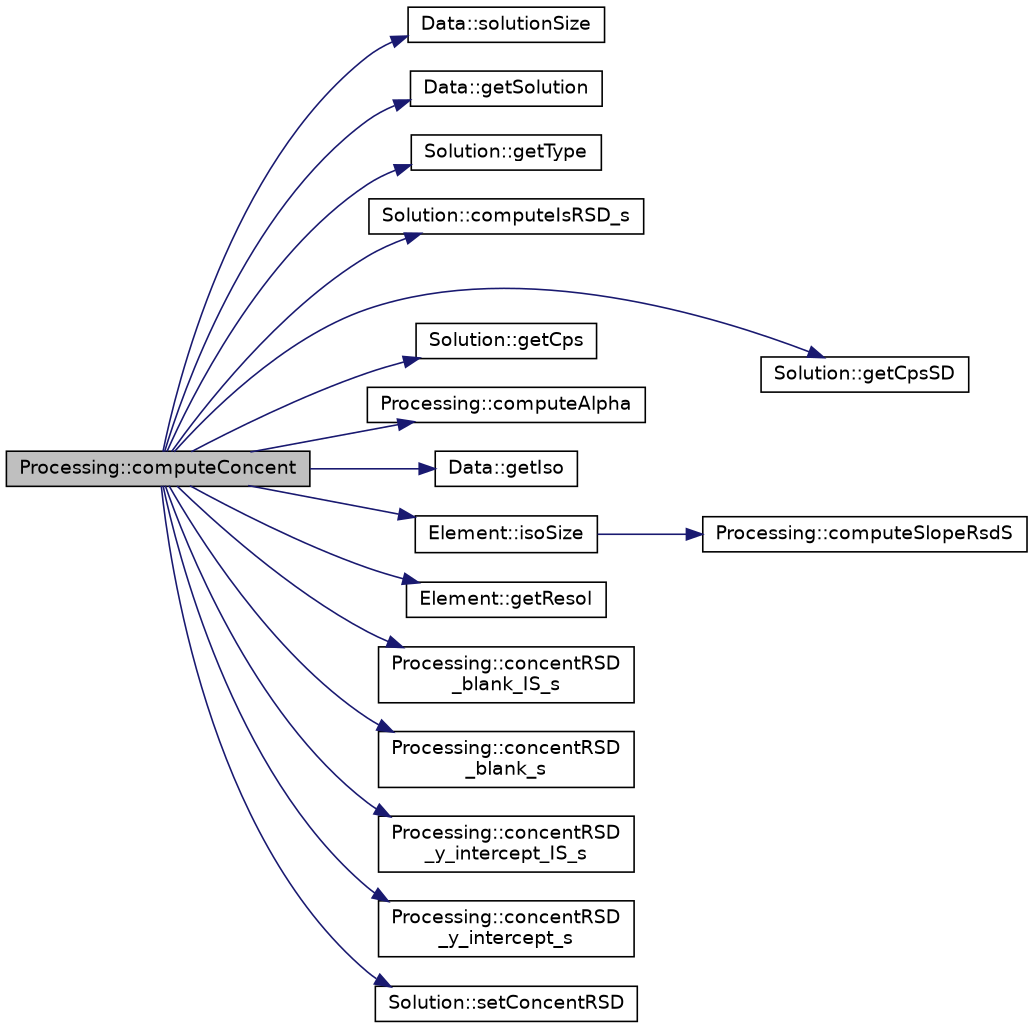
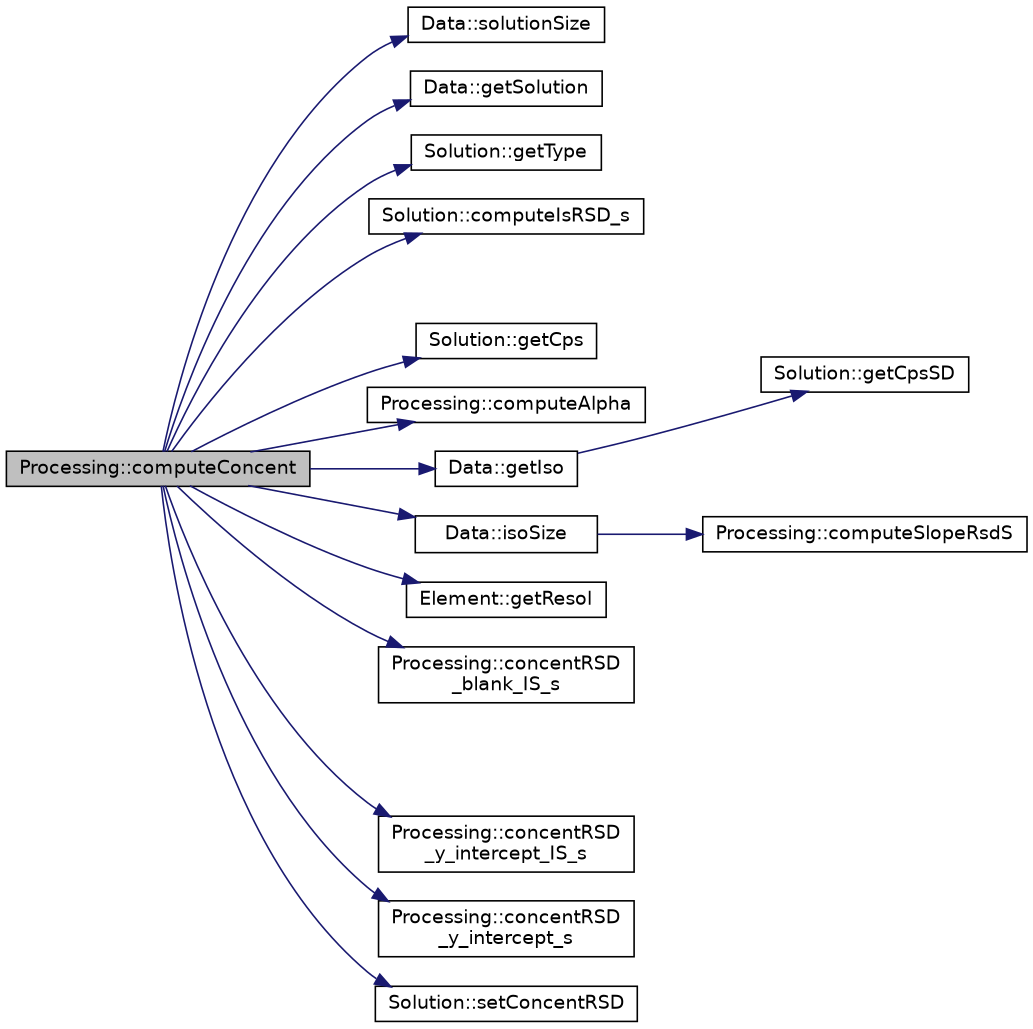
edge "Processing::computeConcent" -> "Solution::getCpsSD": now "Data::getIso" -> "Solution::getCpsSD"
node "Element::isoSize": label "Element::isoSize" -> "Data::isoSize"
node "Processing::concentRSD _blank_s": removed
